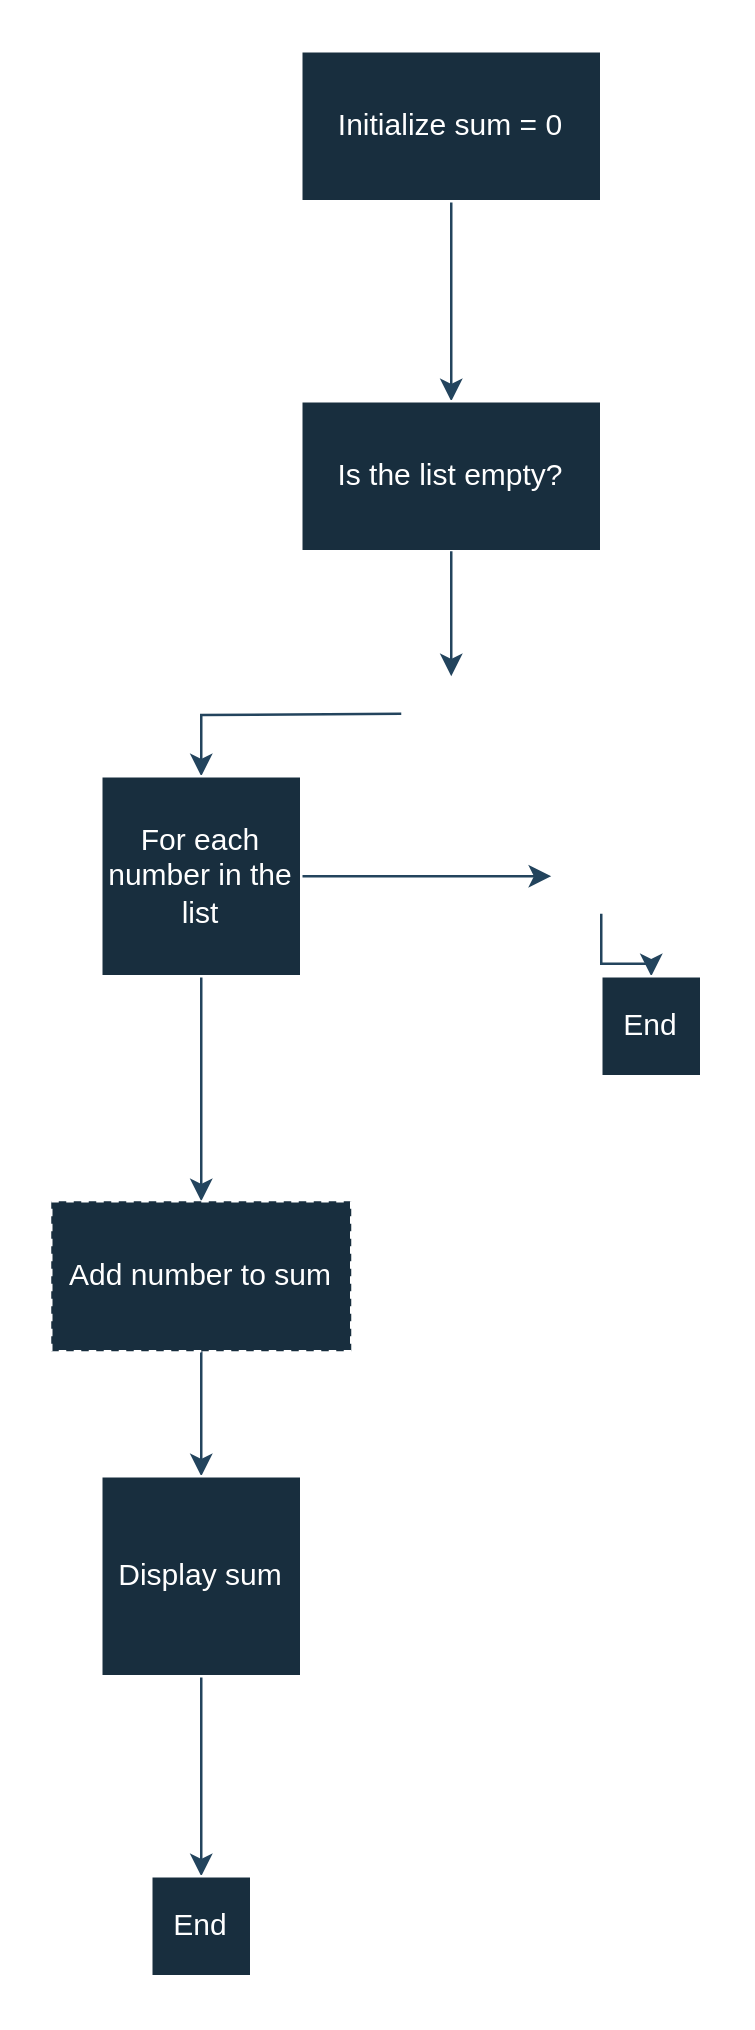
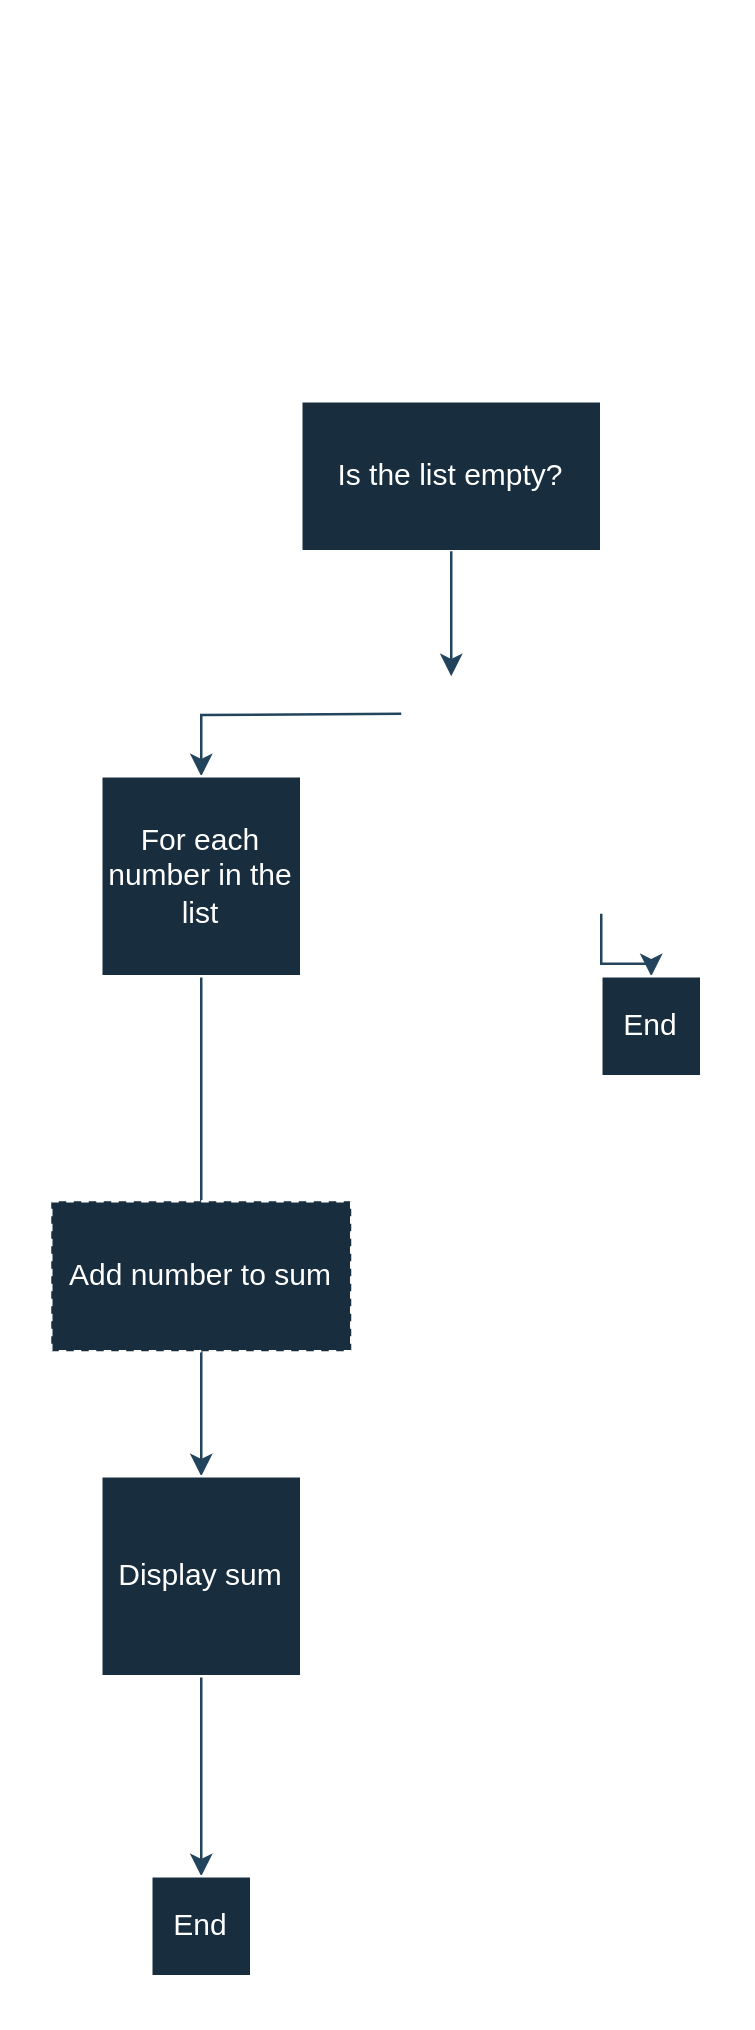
node "Initialize sum = 0": removed
edge "Initialize sum = 0" -> "Is the list empty?": removed
edge "For each number in the list" -> "Yes": removed
edge "For each number in the list" -> "Add number to sum": arrowhead classic -> none
